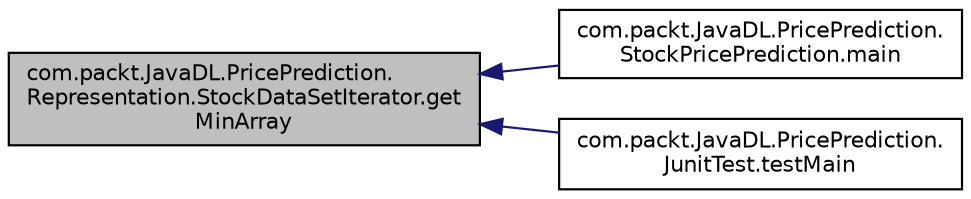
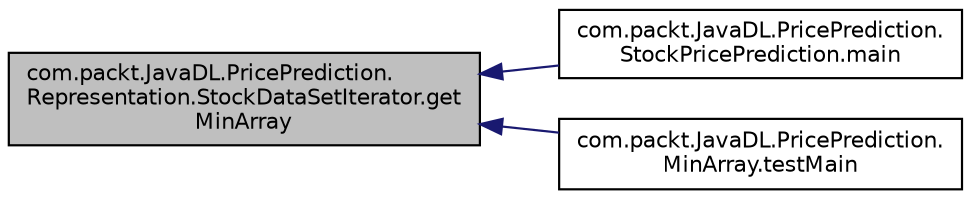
node "com.packt.JavaDL.PricePrediction. JunitTest.testMain": label "com.packt.JavaDL.PricePrediction. JunitTest.testMain" -> "com.packt.JavaDL.PricePrediction. MinArray.testMain"
